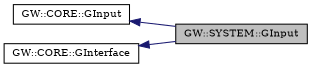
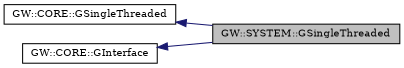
node "GW::CORE::GInput": label "GW::CORE::GInput" -> "GW::CORE::GSingleThreaded"
node "GW::SYSTEM::GInput": label "GW::SYSTEM::GInput" -> "GW::SYSTEM::GSingleThreaded"
